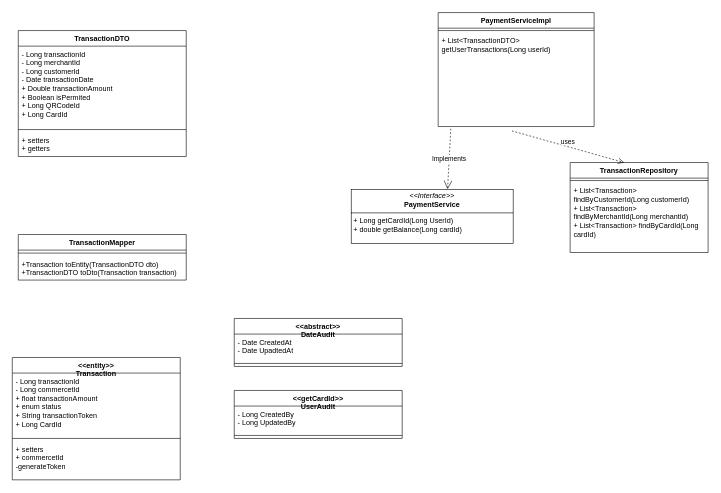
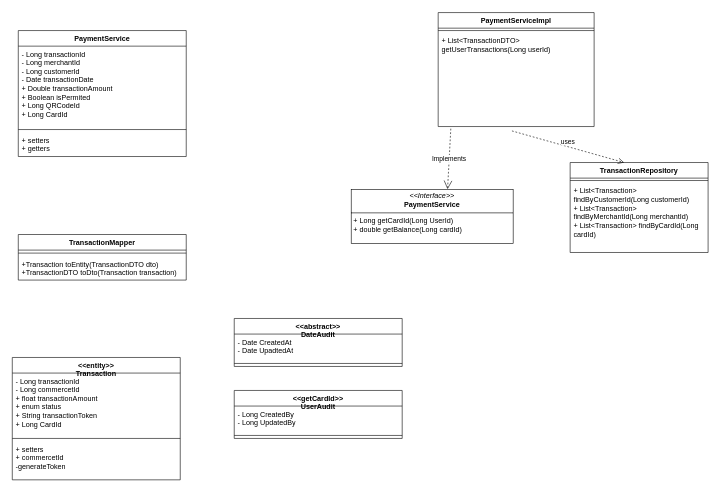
node "TransactionDTO": label "TransactionDTO" -> "PaymentService"
